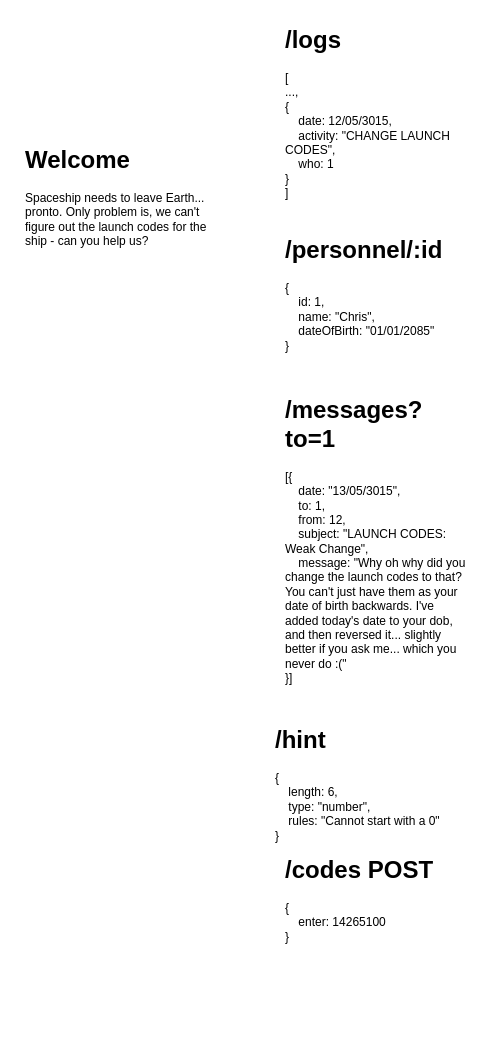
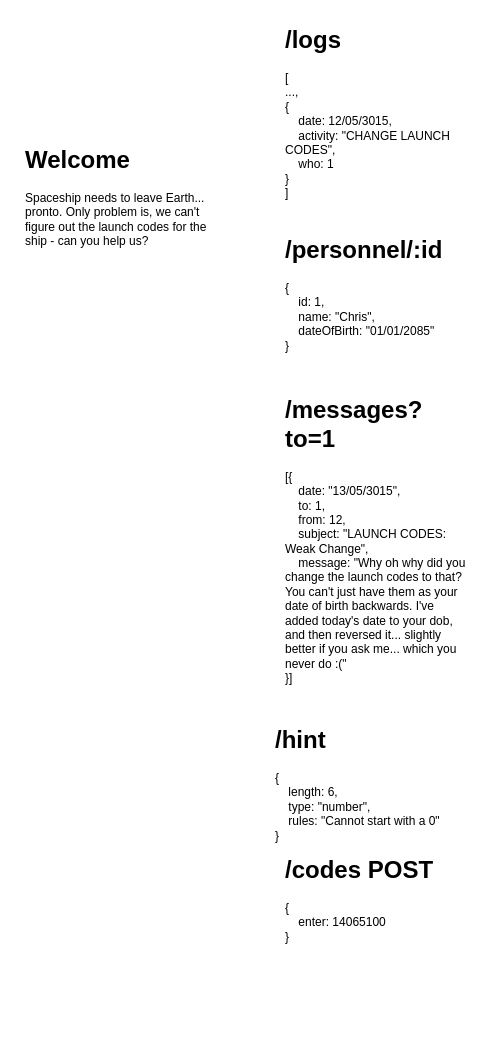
node "/codes POST{ enter: 14265100 }": label "/codes POST{ enter: 14265100 }" -> "/codes POST{ enter: 14065100 }"
